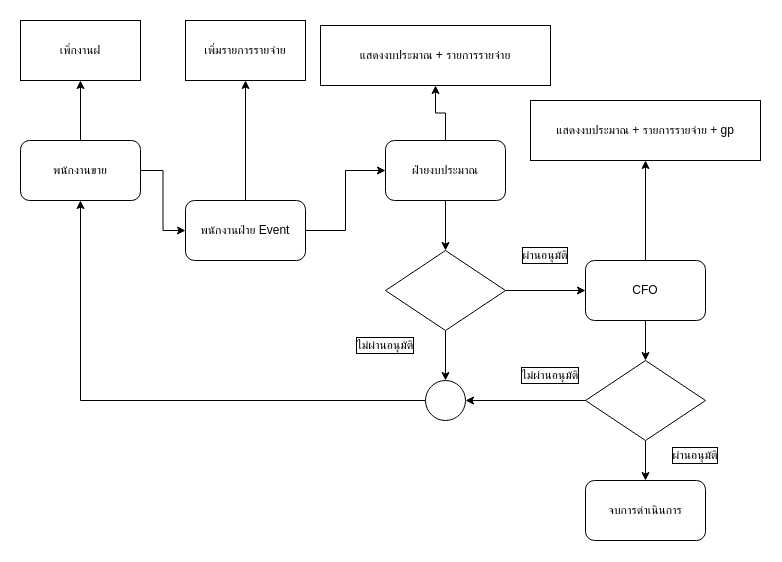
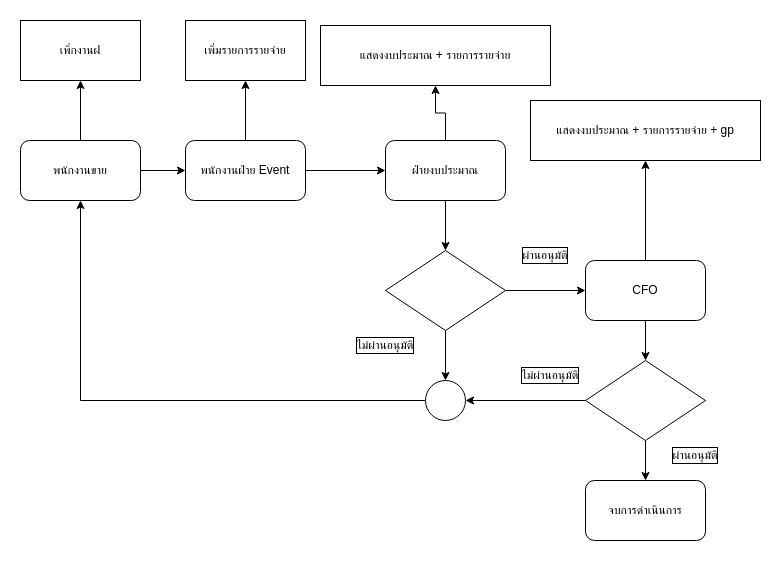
node "พนักงานฝ่าย Event": moved (246, 231) -> (246, 171)
